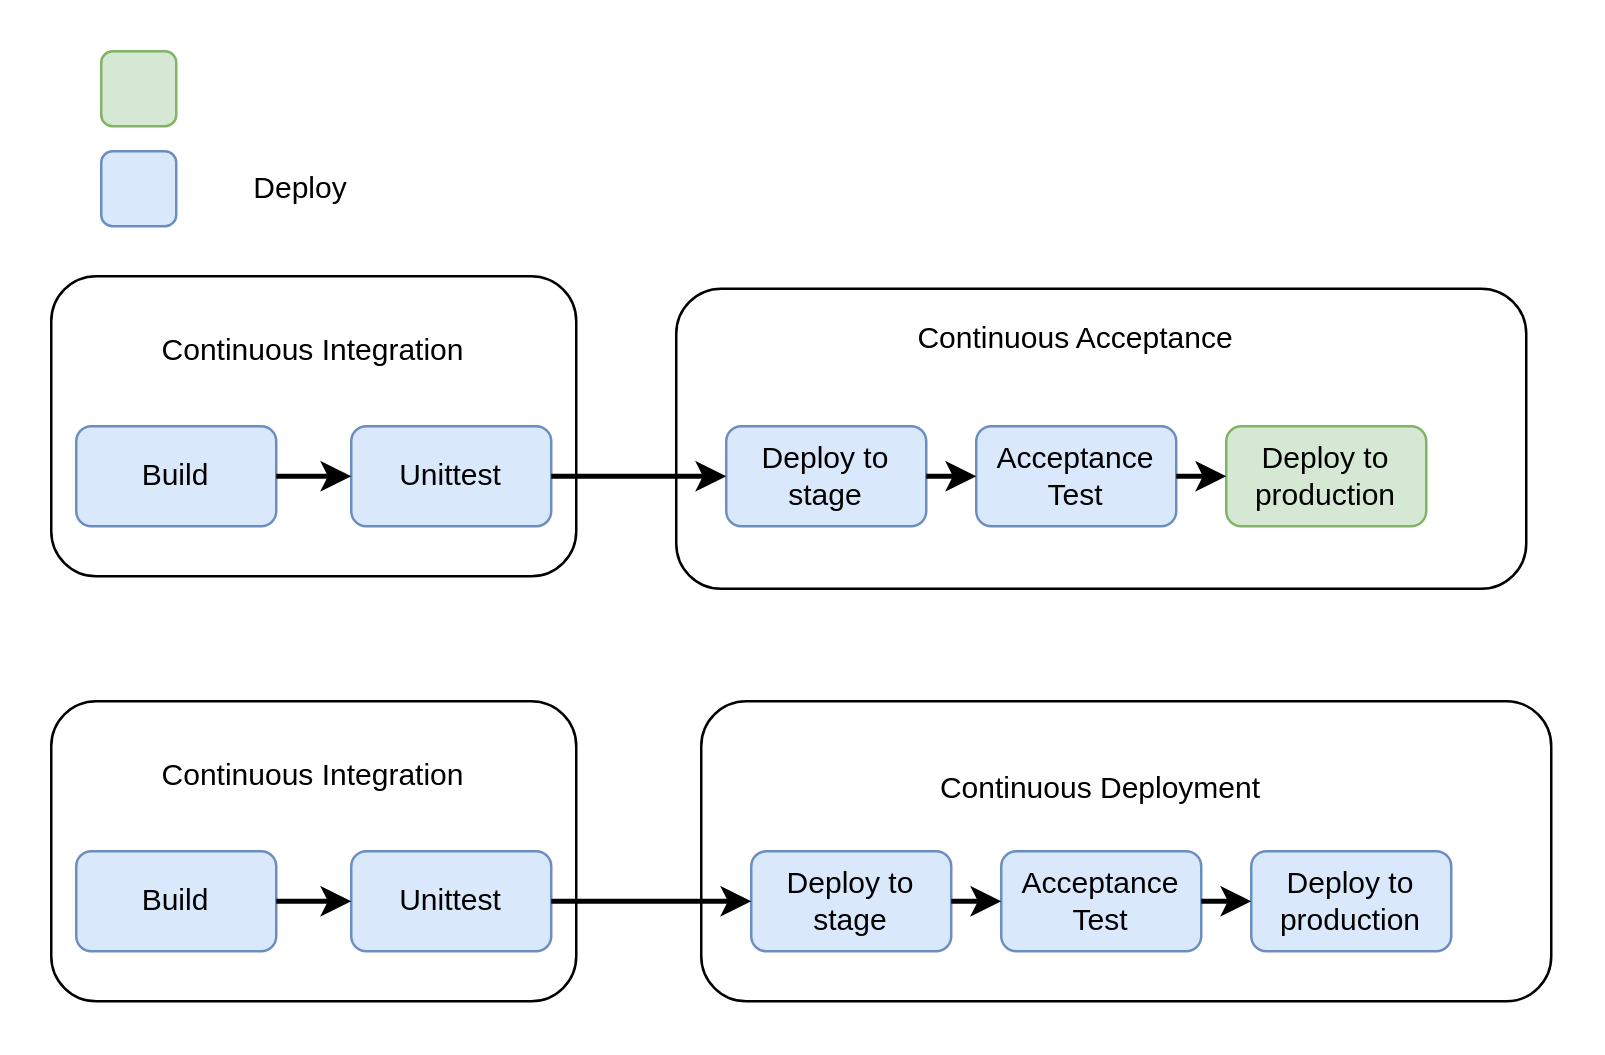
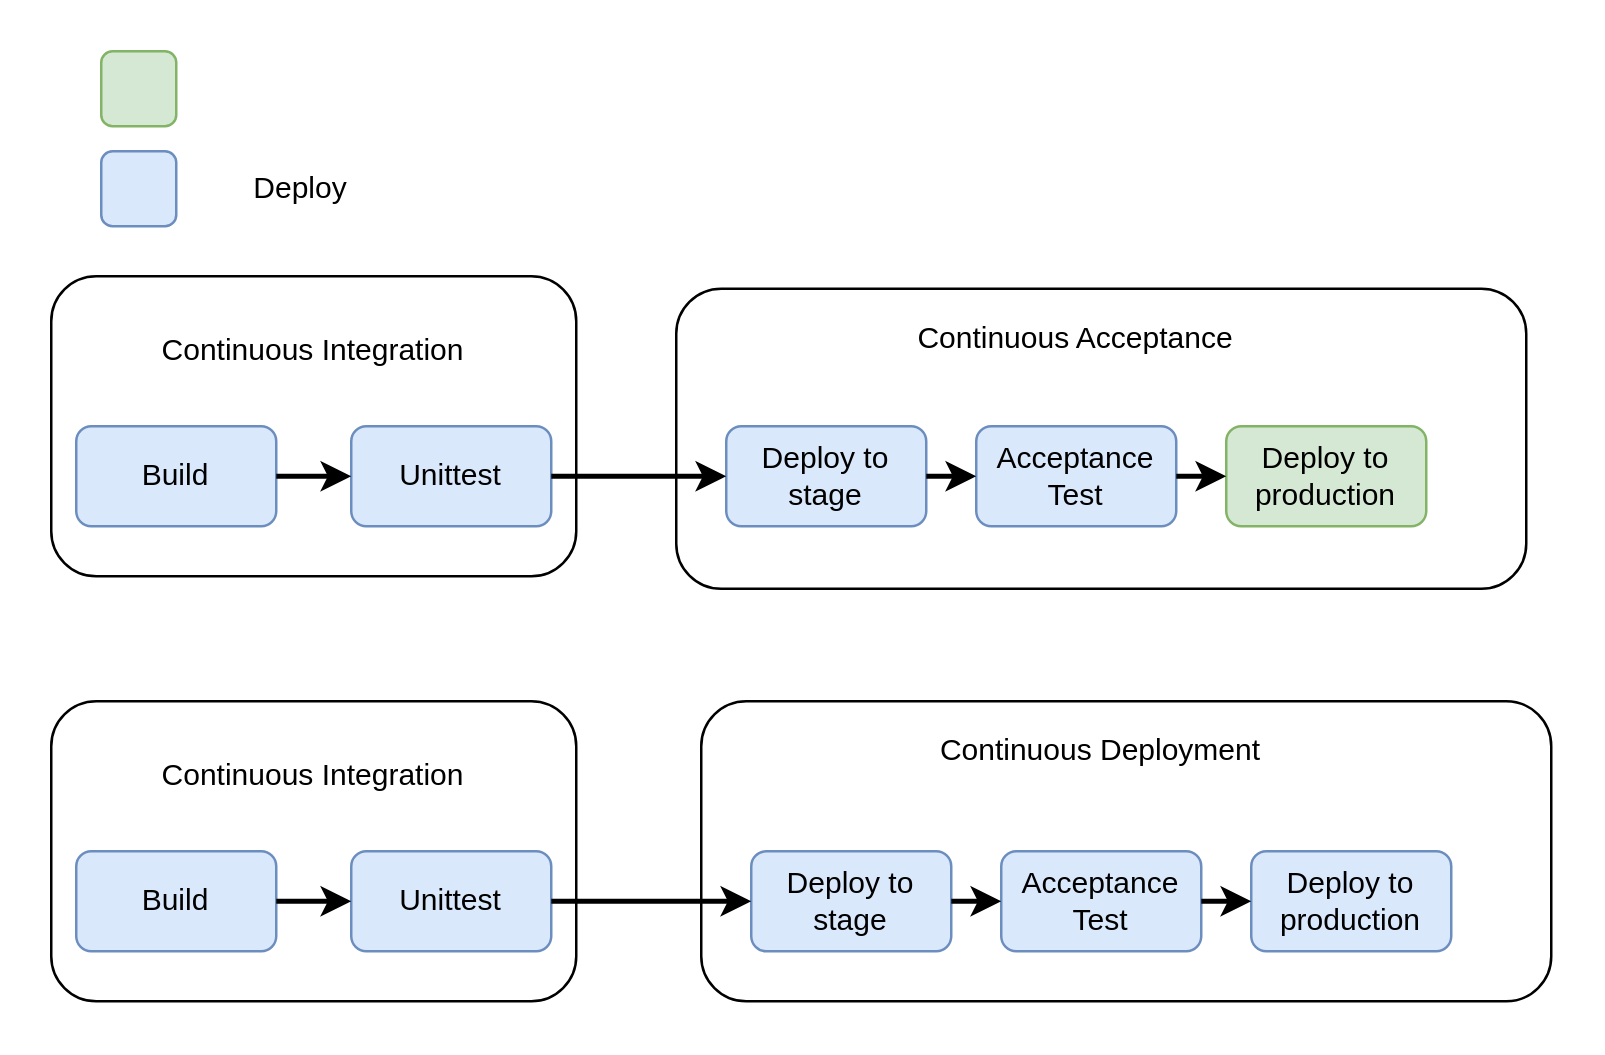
node "Continuous Deployment": moved (1101, 789) -> (1101, 751)
